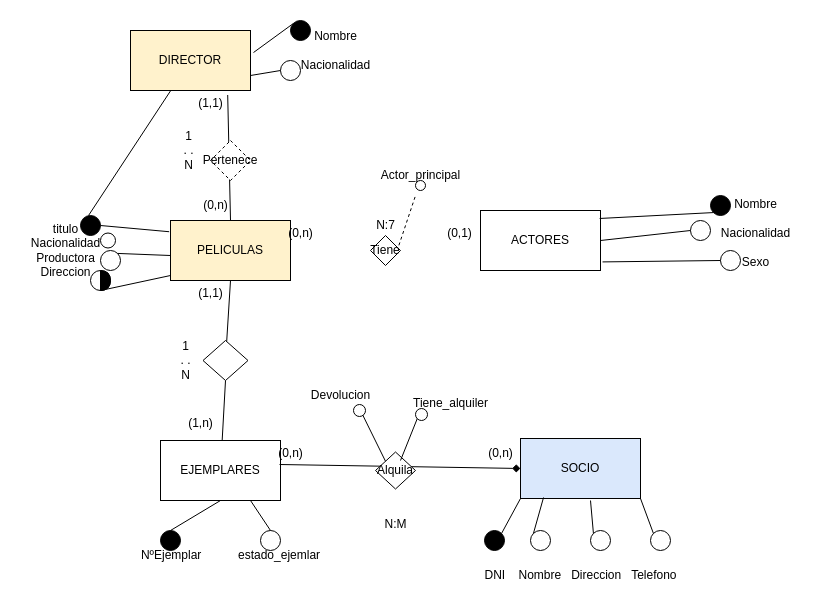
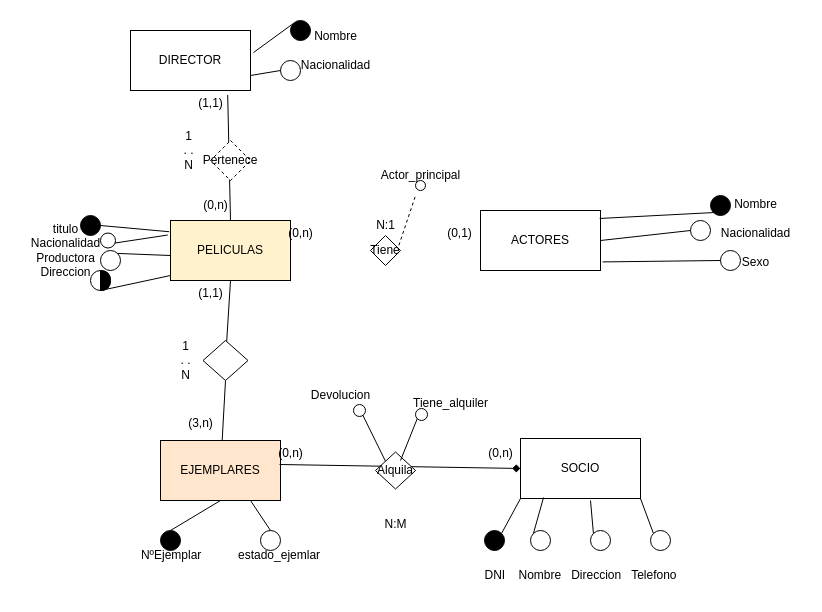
node "DIRECTOR": fillcolor #fff2cc -> #ffffff
edge "DIRECTOR" -- "titulo Nacionalidad Productora Direccion": now "PELICULAS" -- "titulo Nacionalidad Productora Direccion"
node "N:7": label "N:7" -> "N:1"
node "(1,n)": label "(1,n)" -> "(3,n)"
node "SOCIO": fillcolor #dae8fc -> #ffffff
node "EJEMPLARES": fillcolor #ffffff -> #ffe6cc
